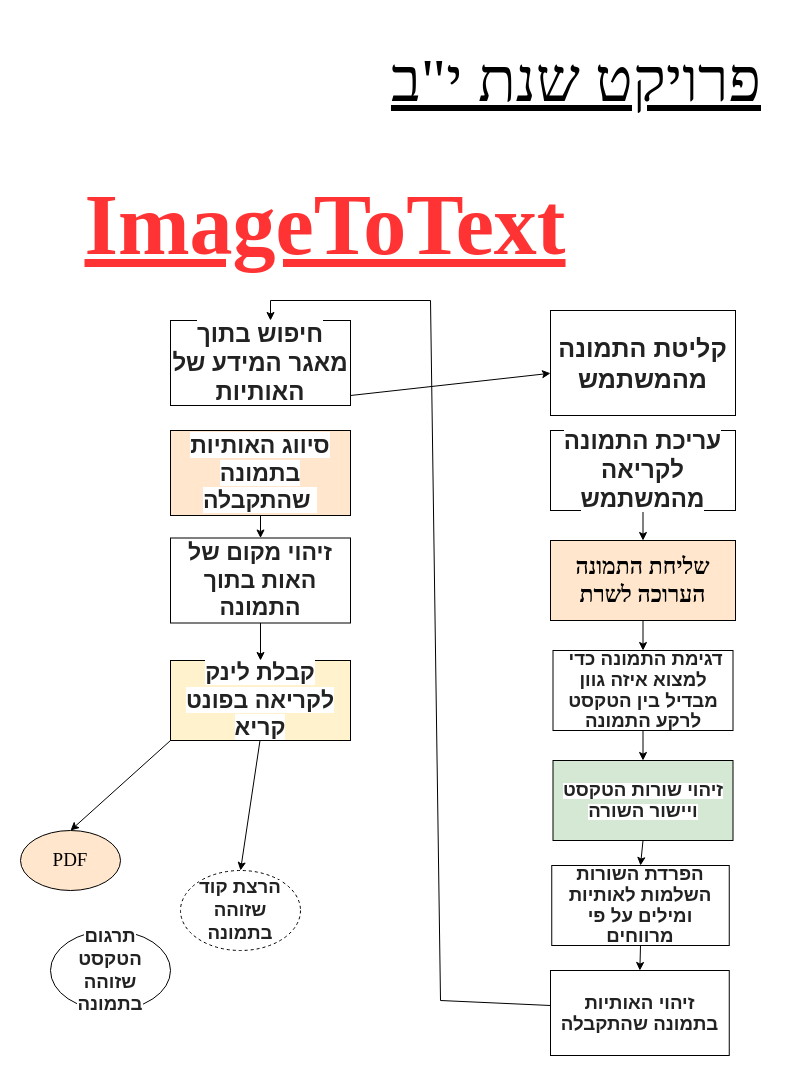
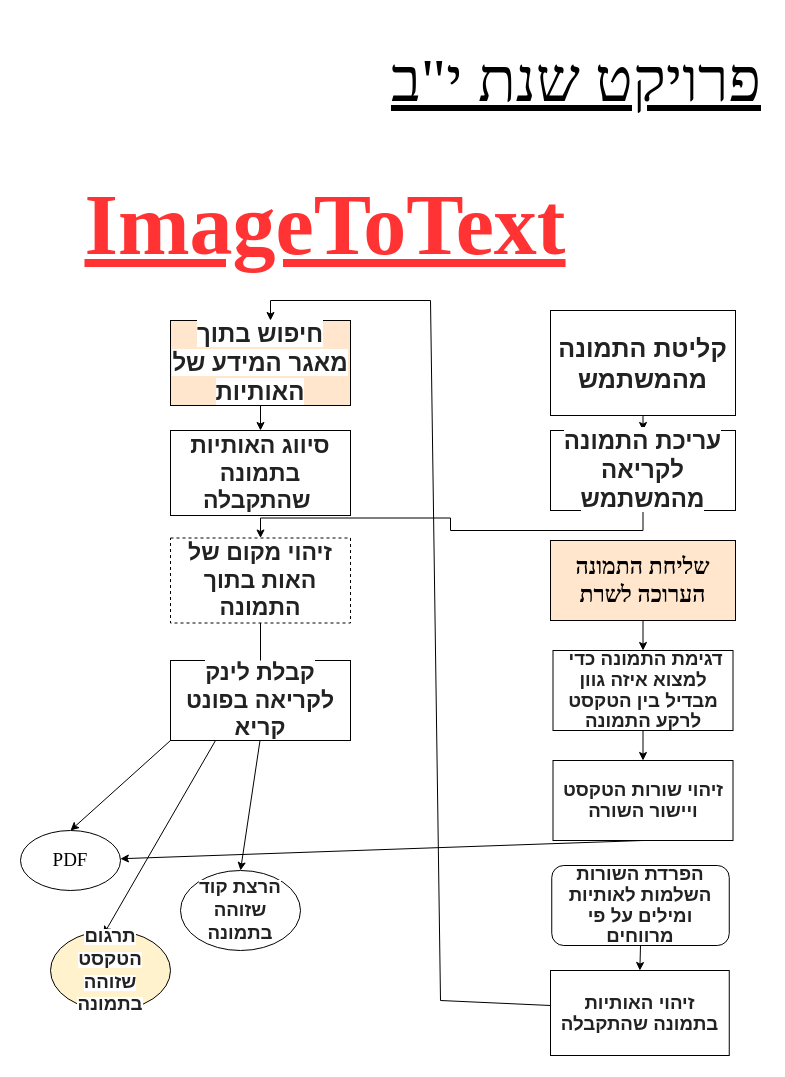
node "חיפוש בתוך מאגר המידע של האותיות": fillcolor #ffffff -> #ffe6cc
edge "חיפוש בתוך מאגר המידע של האותיות" -> "קליטת התמונה מהמשתמש": now "חיפוש בתוך מאגר המידע של האותיות" -> "סיווג האותיות בתמונה שהתקבלה"
edge "קליטת התמונה מהמשתמש" -> "עריכת התמונה לקריאה מהמשתמש": added
node "סיווג האותיות בתמונה שהתקבלה": fillcolor #ffe6cc -> #ffffff
edge "סיווג האותיות בתמונה שהתקבלה" -> "זיהוי מקום של האות בתוך התמונה": removed
edge "עריכת התמונה לקריאה מהמשתמש" -> "שליחת התמונה הערוכה לשרת": now "עריכת התמונה לקריאה מהמשתמש" -> "זיהוי מקום של האות בתוך התמונה"
node "זיהוי מקום של האות בתוך התמונה": style solid -> dashed
edge "זיהוי מקום של האות בתוך התמונה" -> "קבלת לינק לקריאה בפונט קריא": arrowhead classic -> none
node "קבלת לינק לקריאה בפונט קריא": fillcolor #fff2cc -> #ffffff
node "זיהוי שורות הטקסט ויישור השורה": fillcolor #d5e8d4 -> #ffffff
edge "קבלת לינק לקריאה בפונט קריא" -> "תרגום הטקסט שזוהה בתמונה": added
edge "זיהוי שורות הטקסט ויישור השורה" -> "הפרדת השורות השלמות לאותיות ומילים על פי מרווחים": now "זיהוי שורות הטקסט ויישור השורה" -> "PDF"
node "PDF": fillcolor #ffe6cc -> #ffffff
node "הפרדת השורות השלמות לאותיות ומילים על פי מרווחים": shape rectangle -> rounded rectangle
node "הרצת קוד שזוהה בתמונה": style dashed -> solid
node "תרגום הטקסט שזוהה בתמונה": fillcolor #ffffff -> #fff2cc
